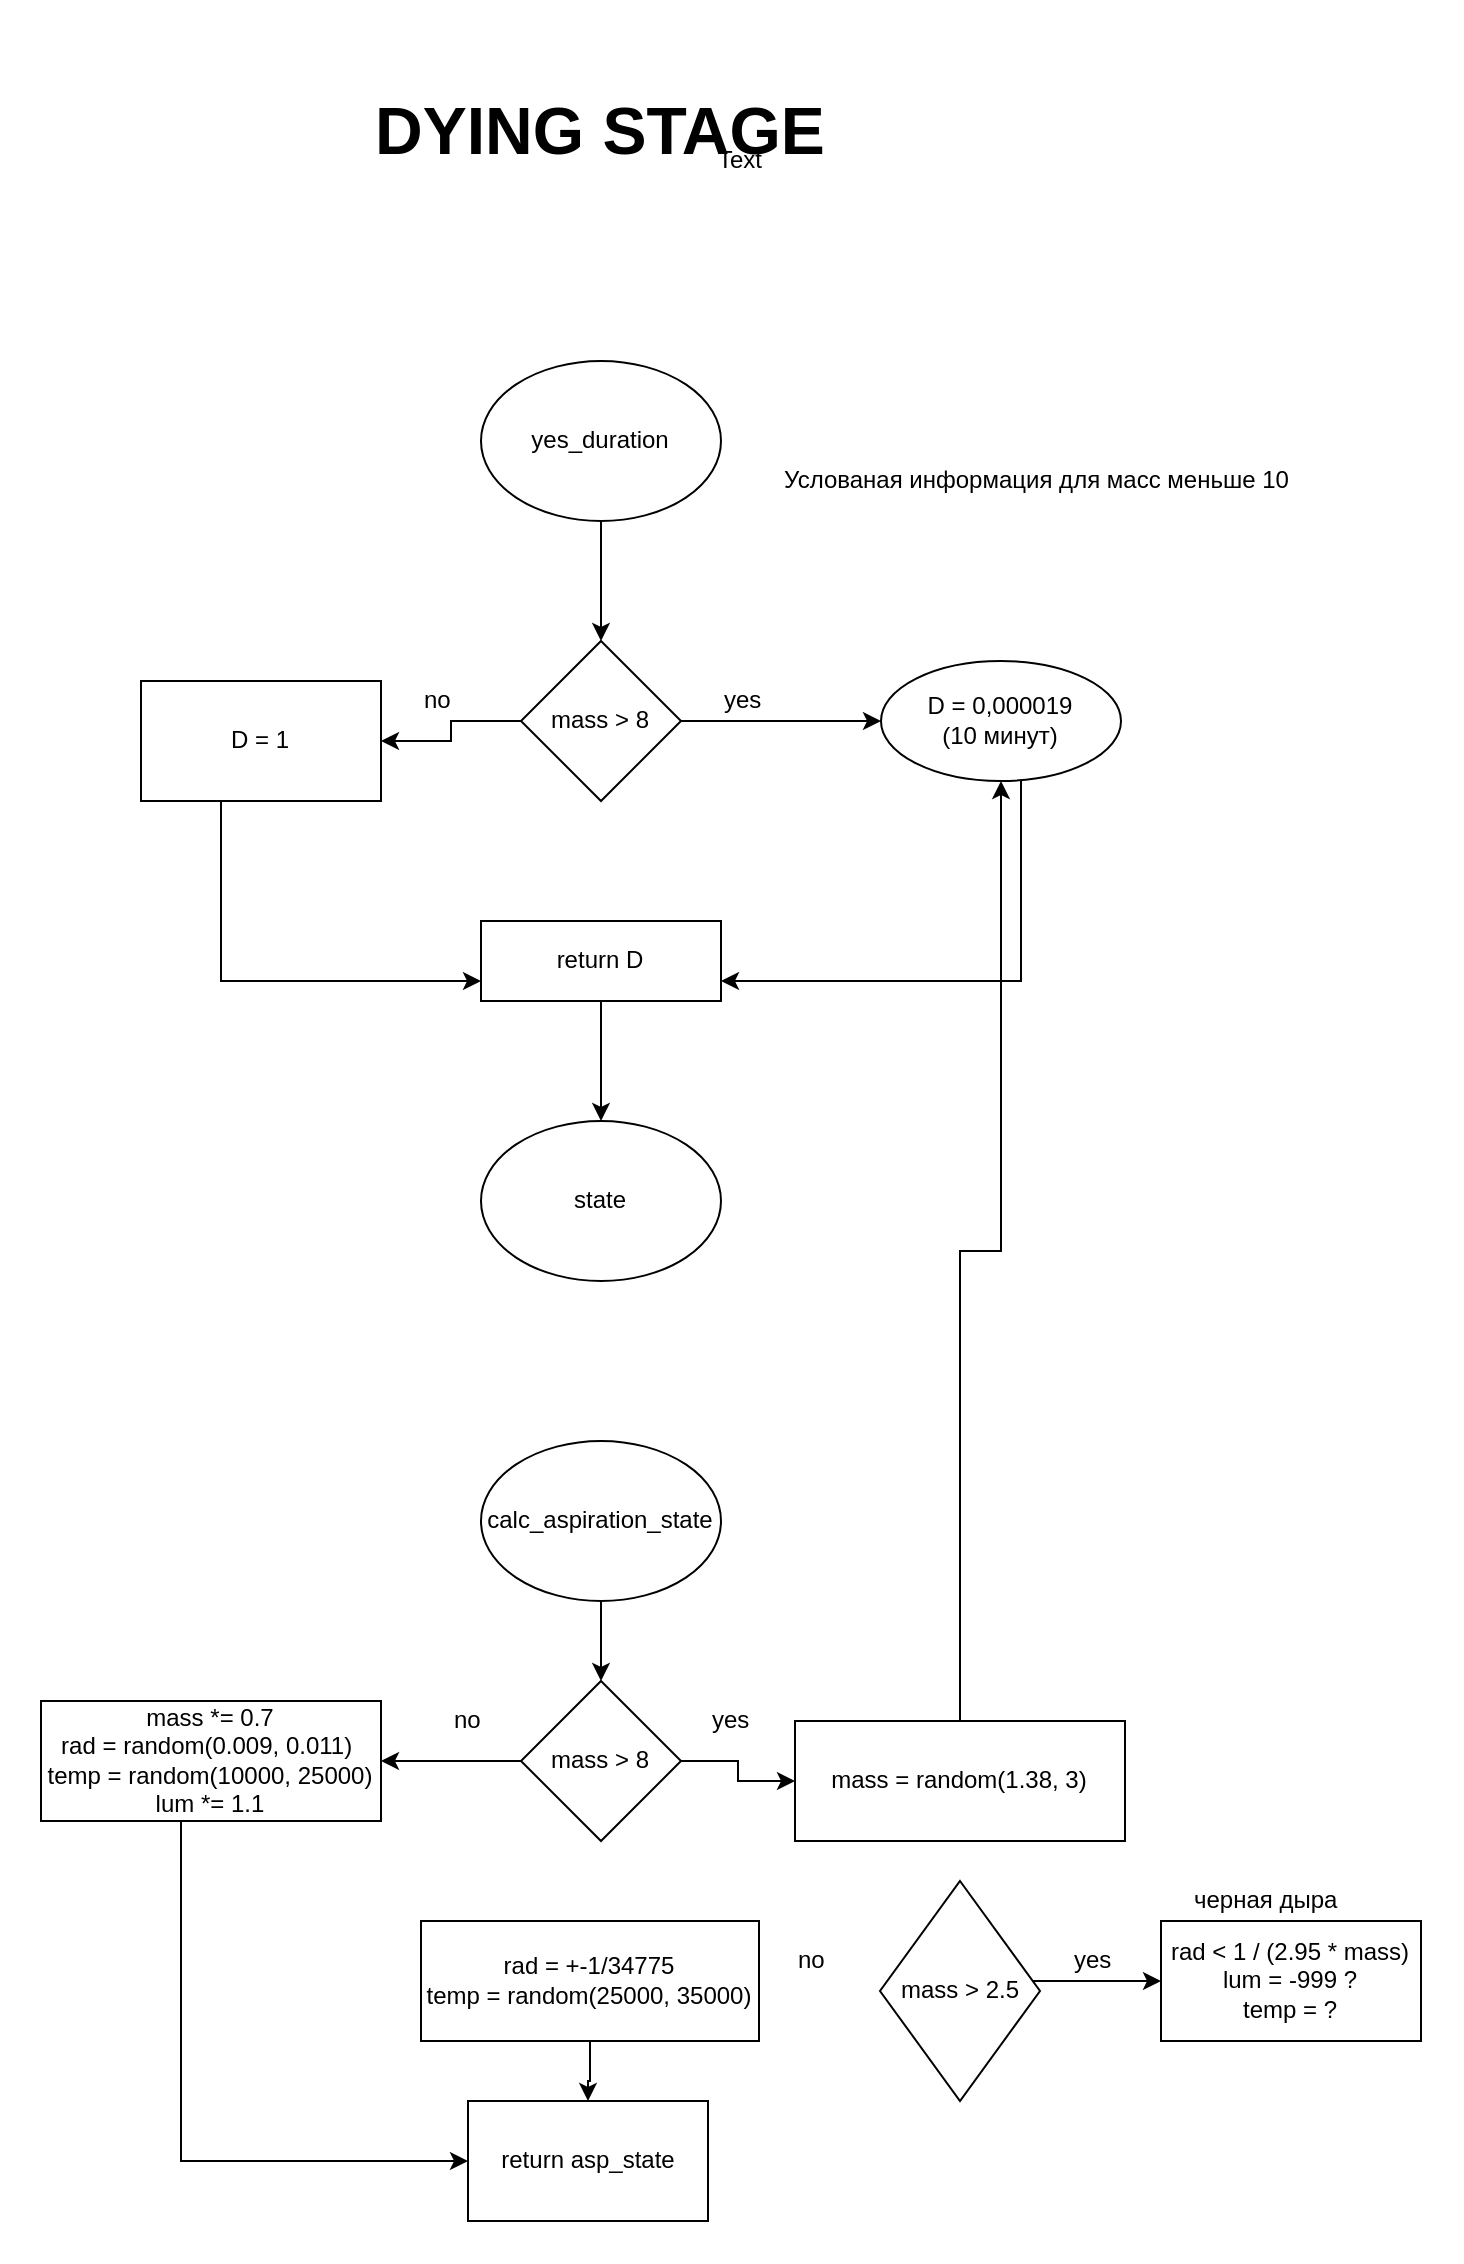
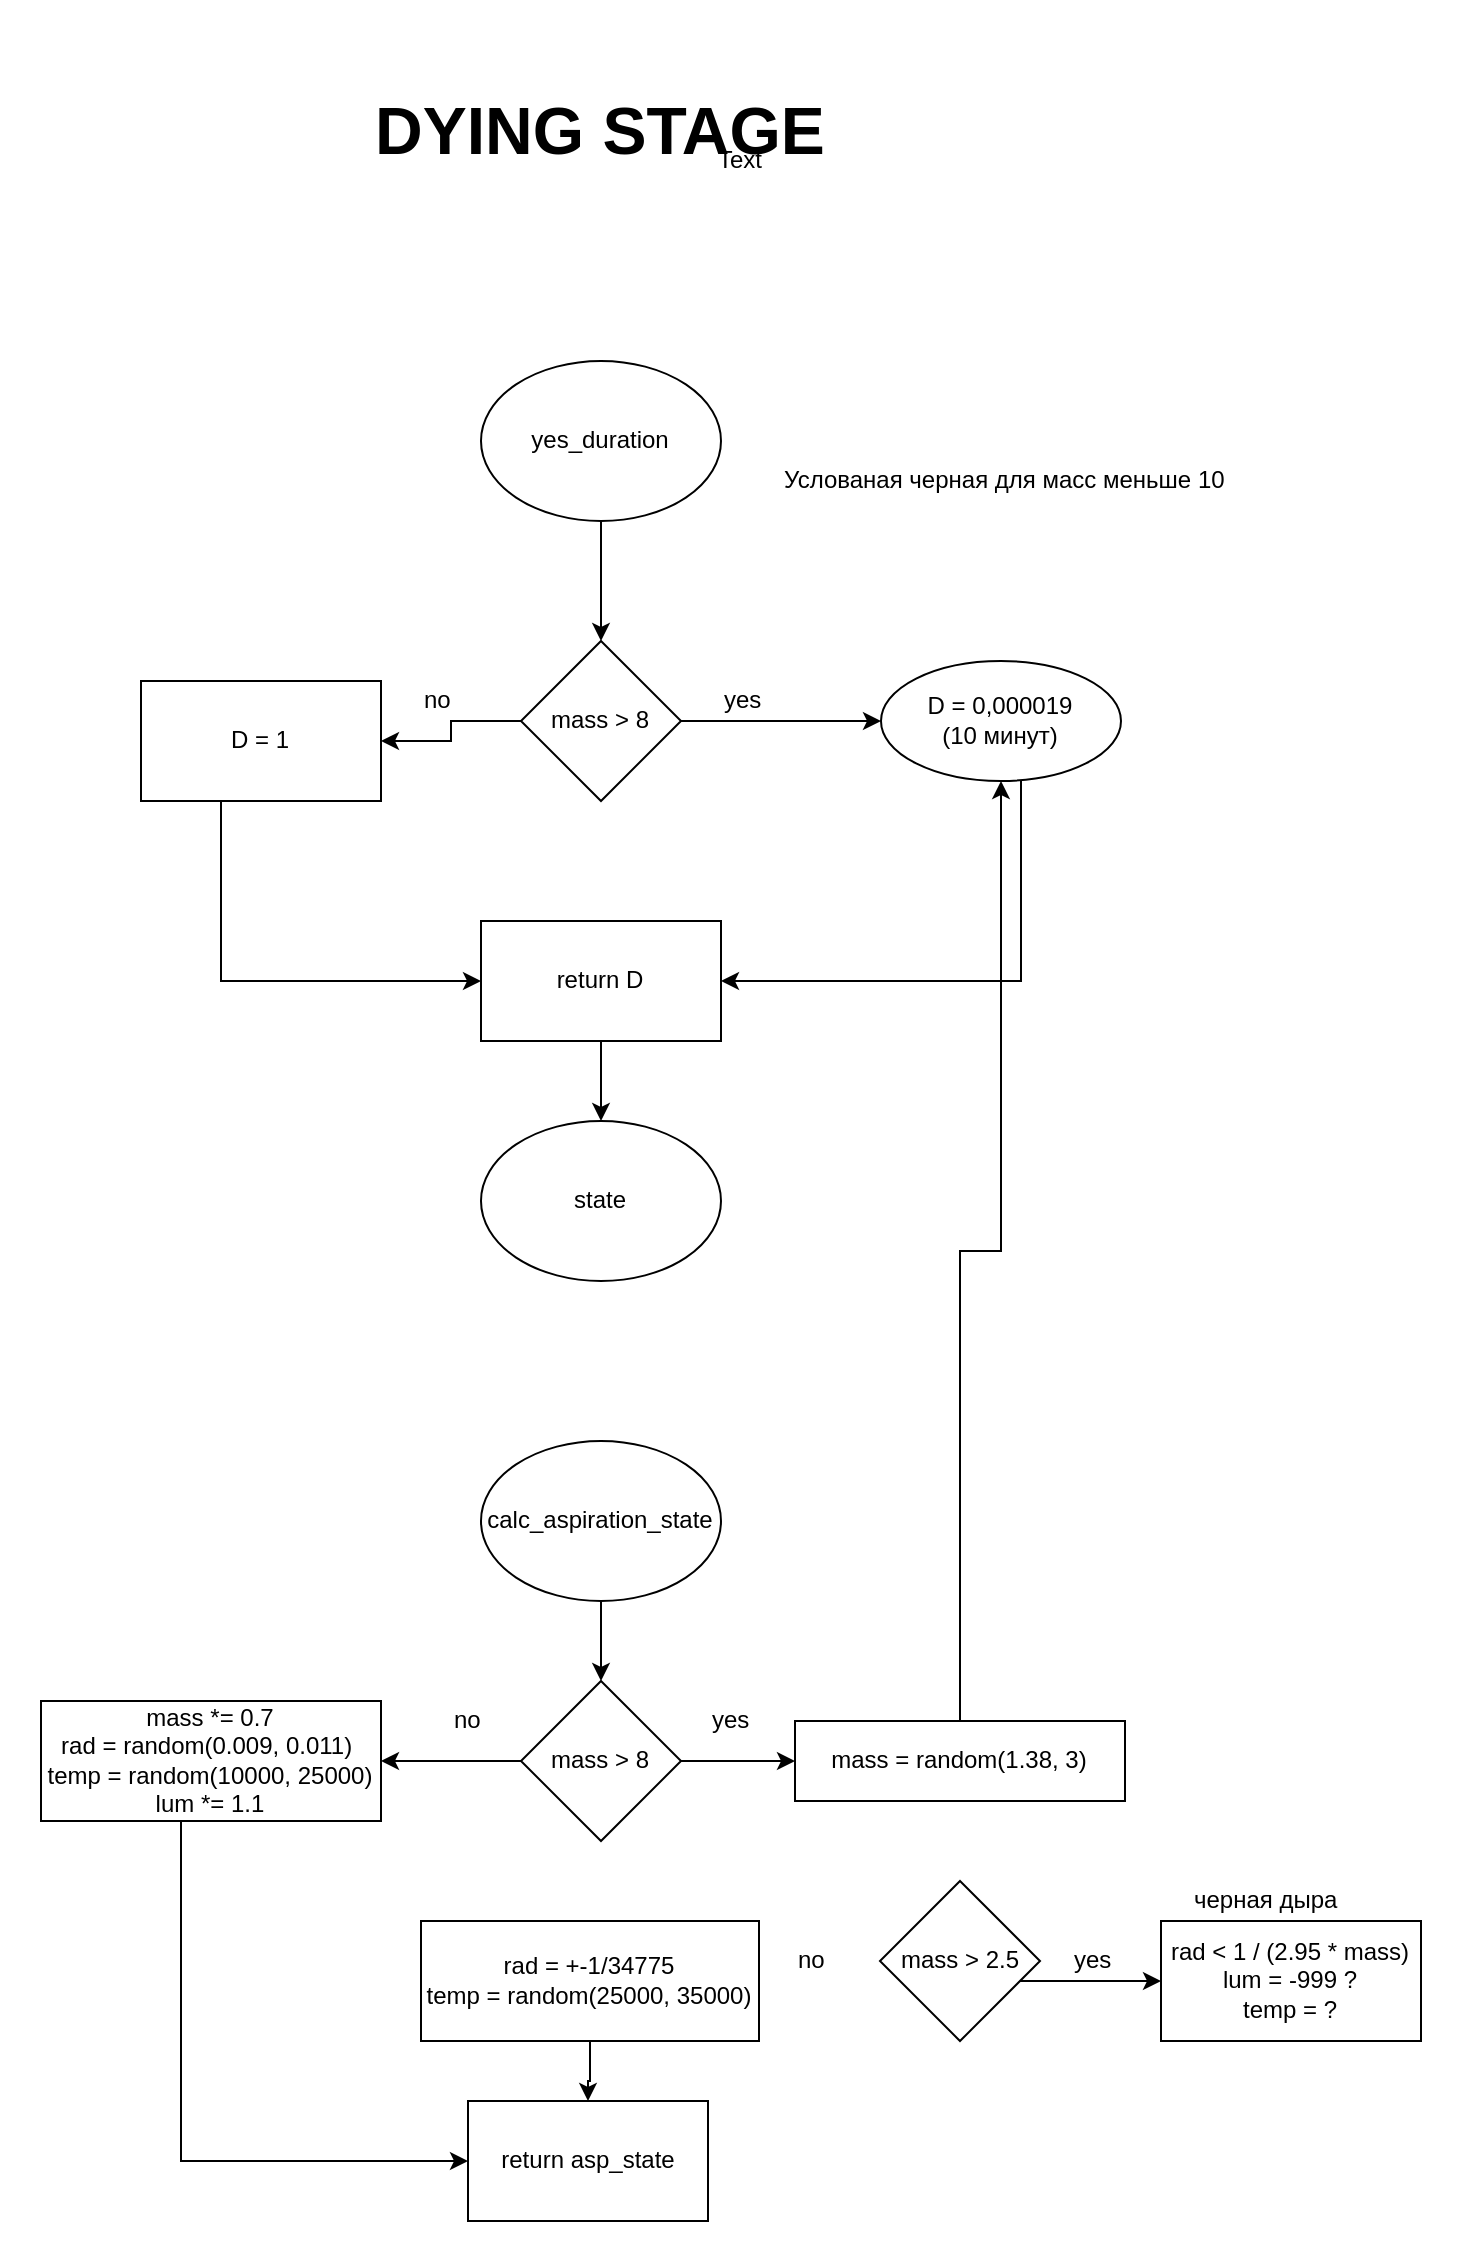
node "Услованая информация для масс меньше 10": label "Услованая информация для масс меньше 10" -> "Услованая черная для масс меньше 10"
node "return D": size 240x80 -> 240x120
node "mass = random(1.38, 3)": size 330x120 -> 330x80
node "mass > 2.5": size 160x220 -> 160x160
